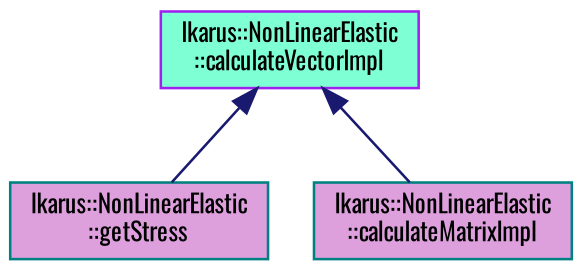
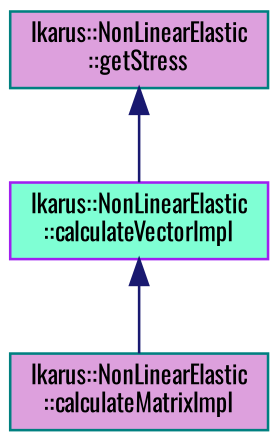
edge "Ikarus::NonLinearElastic ::getStress" -> "Ikarus::NonLinearElastic ::calculateVectorImpl": reversed
